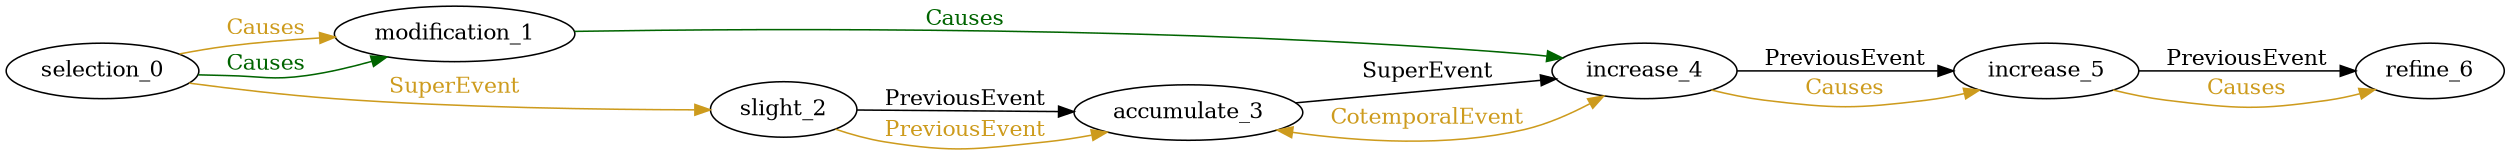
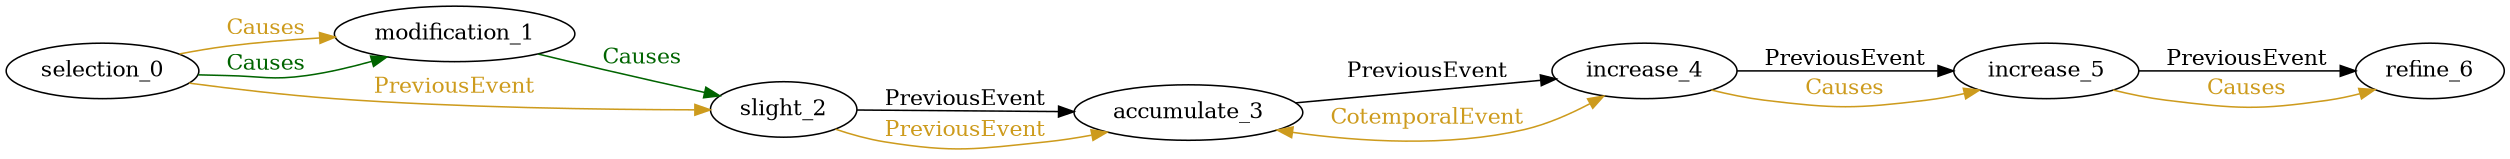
edge "modification_1" -> "increase_4": now "modification_1" -> "slight_2"
edge "accumulate_3" -> "increase_4": label "SuperEvent" -> "PreviousEvent"
edge "selection_0" -> "slight_2": label "SuperEvent" -> "PreviousEvent"
